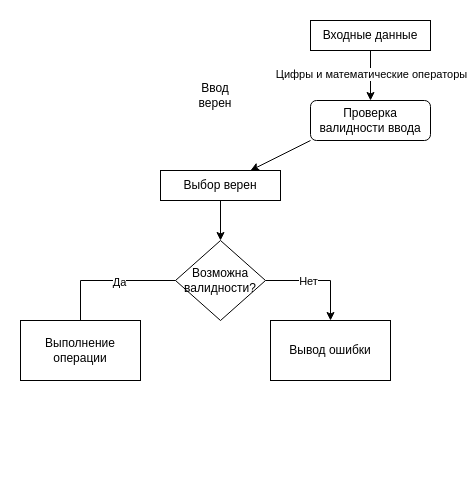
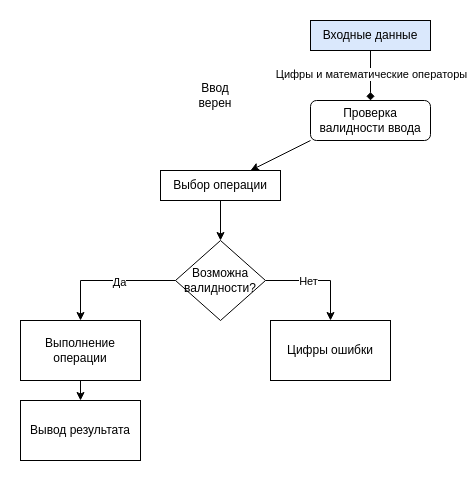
node "Входные данные": fillcolor #ffffff -> #dae8fc
edge "Входные данные" -> "Проверка валидности ввода": arrowhead classic -> diamond
node "Выбор верен": label "Выбор верен" -> "Выбор операции"
edge "Возможна валидности?" -- "Выполнение операции": arrowhead none -> classic
node "Вывод ошибки": label "Вывод ошибки" -> "Цифры ошибки"
edge "Выполнение операции" -> "Вывод результата": added
node "Вывод результата": added
